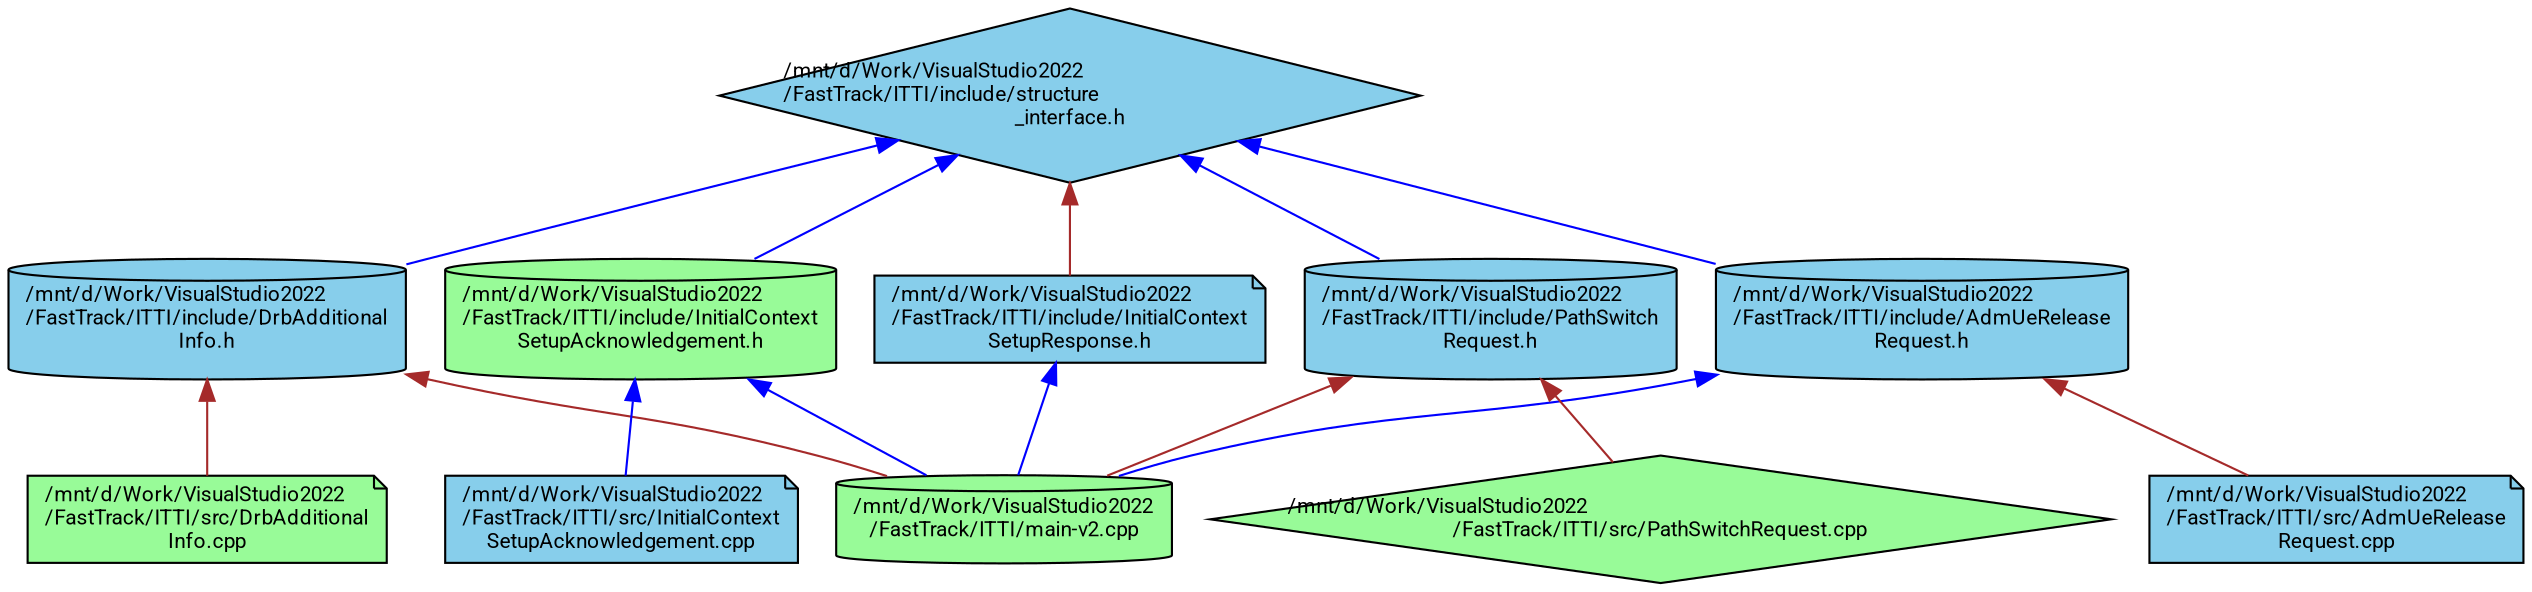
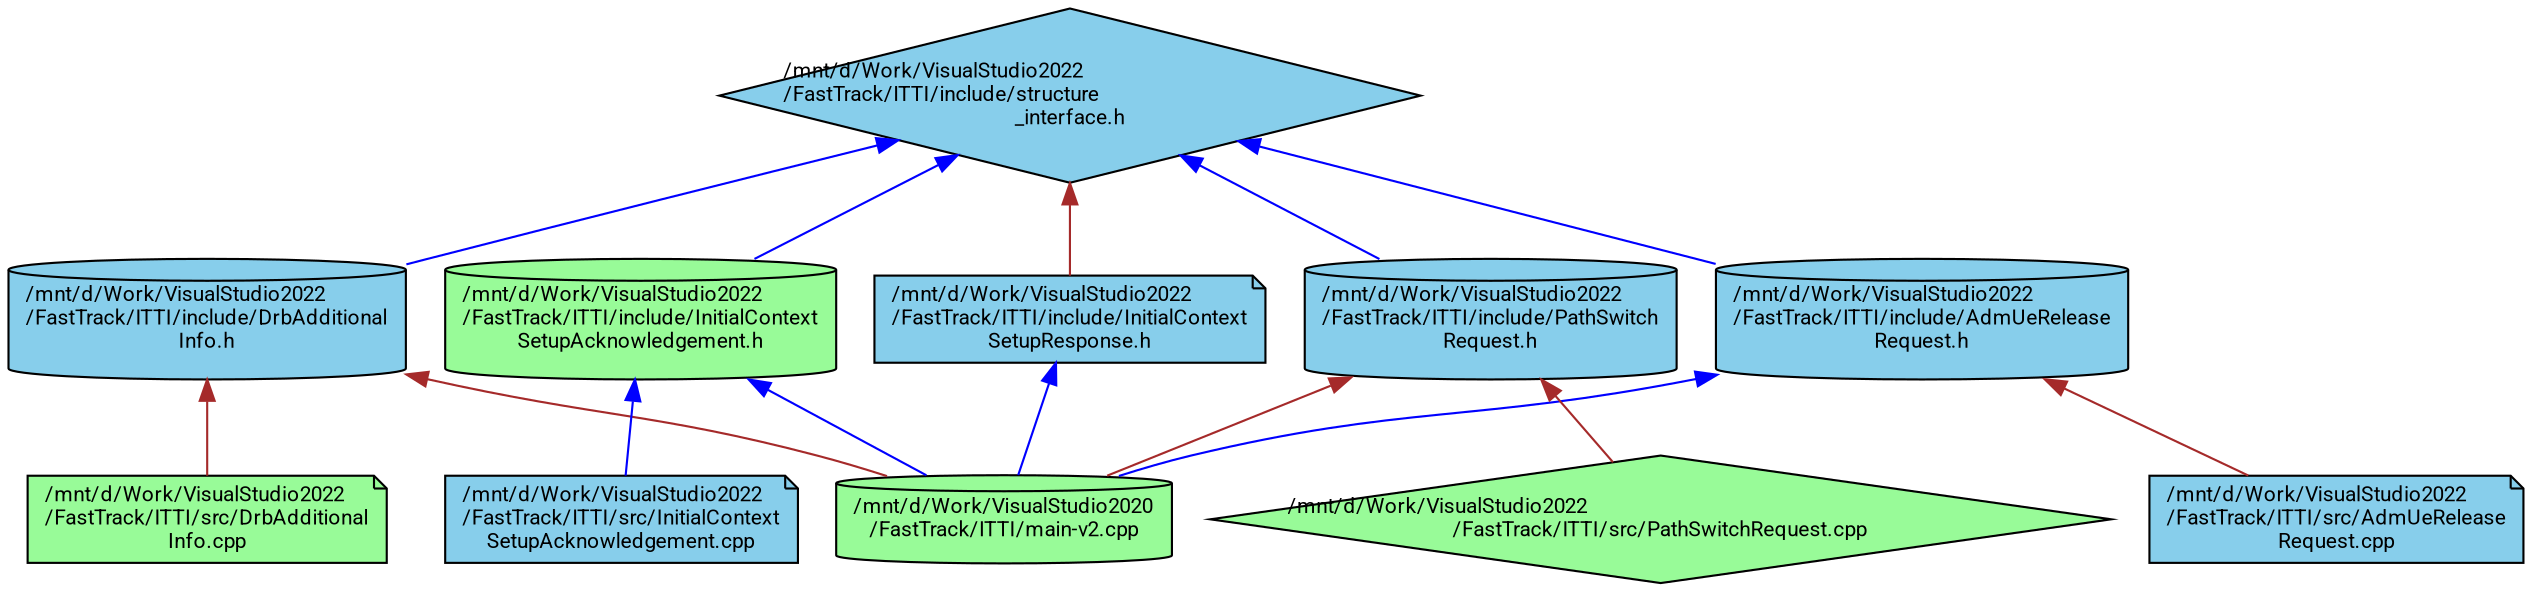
node "/mnt/d/Work/VisualStudio2022 /FastTrack/ITTI/main-v2.cpp": label "/mnt/d/Work/VisualStudio2022 /FastTrack/ITTI/main-v2.cpp" -> "/mnt/d/Work/VisualStudio2020 /FastTrack/ITTI/main-v2.cpp"
